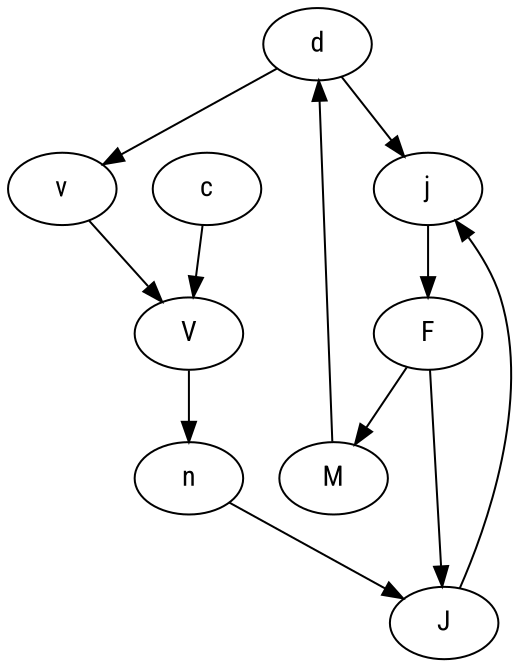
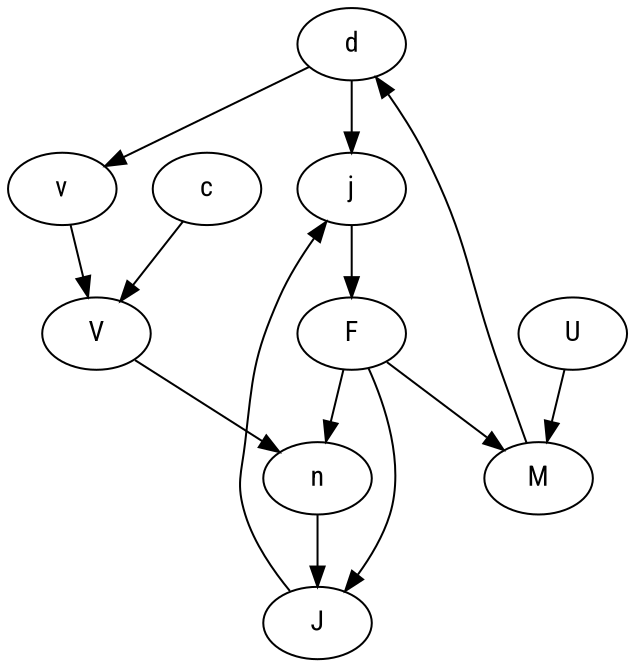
node "U": added
edge "F" -> "n": added
